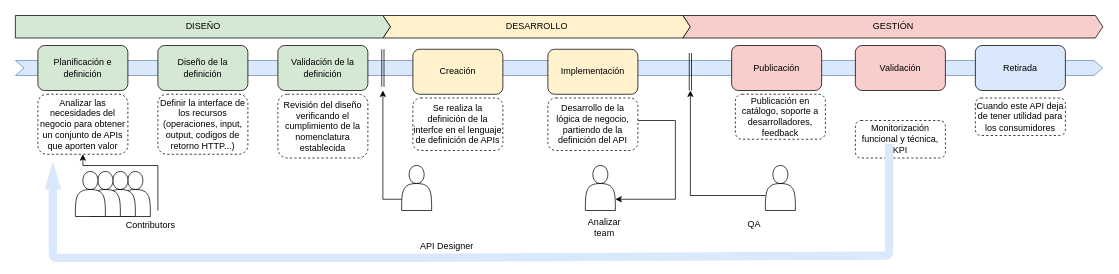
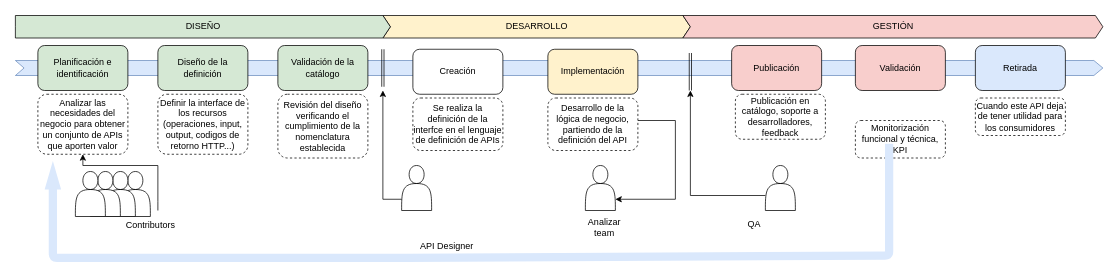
node "Planificación e definición": label "Planificación e definición" -> "Planificación e identificación"
node "Validación de la definición": label "Validación de la definición" -> "Validación de la catálogo"
node "Creación": fillcolor #fff2cc -> #ffffff
